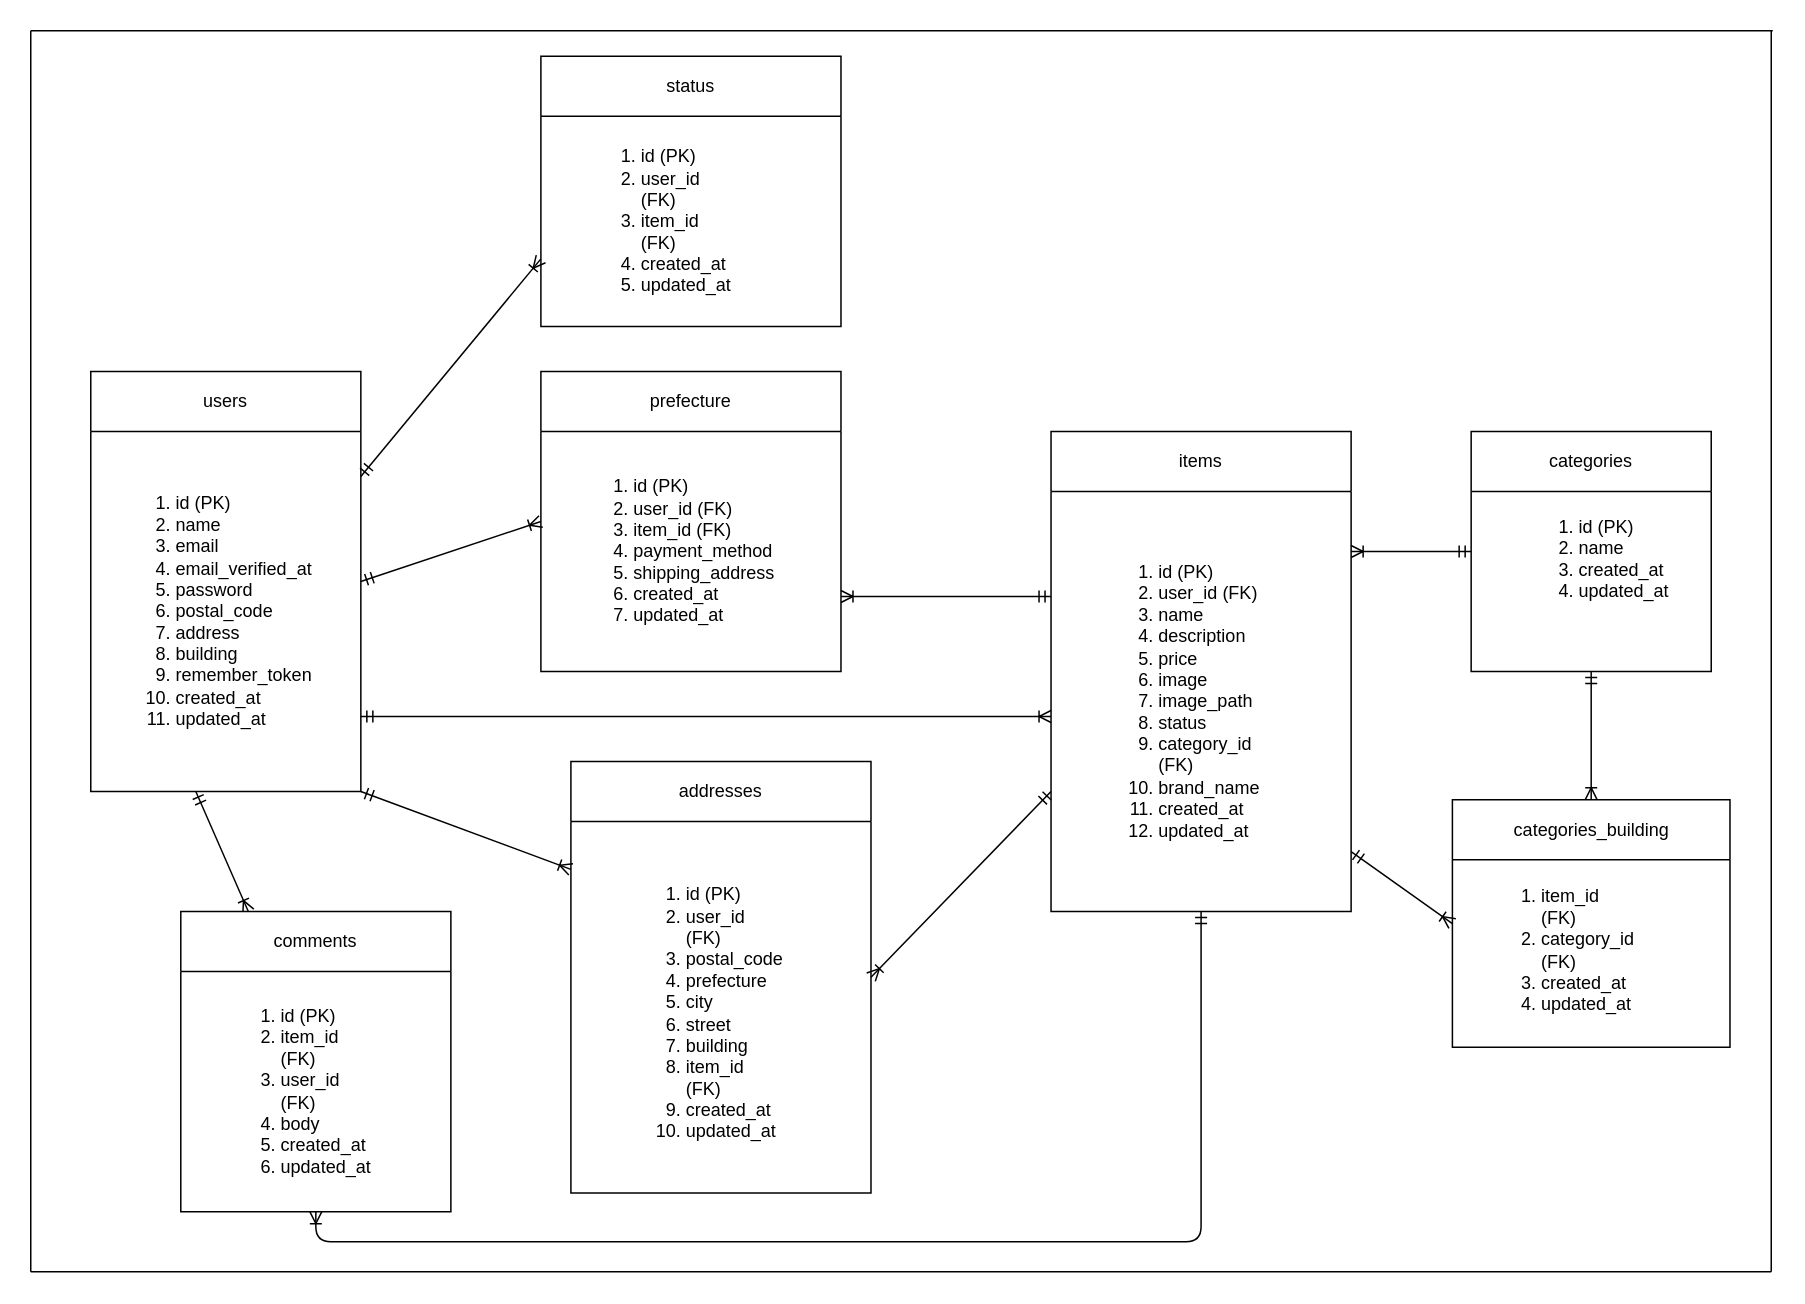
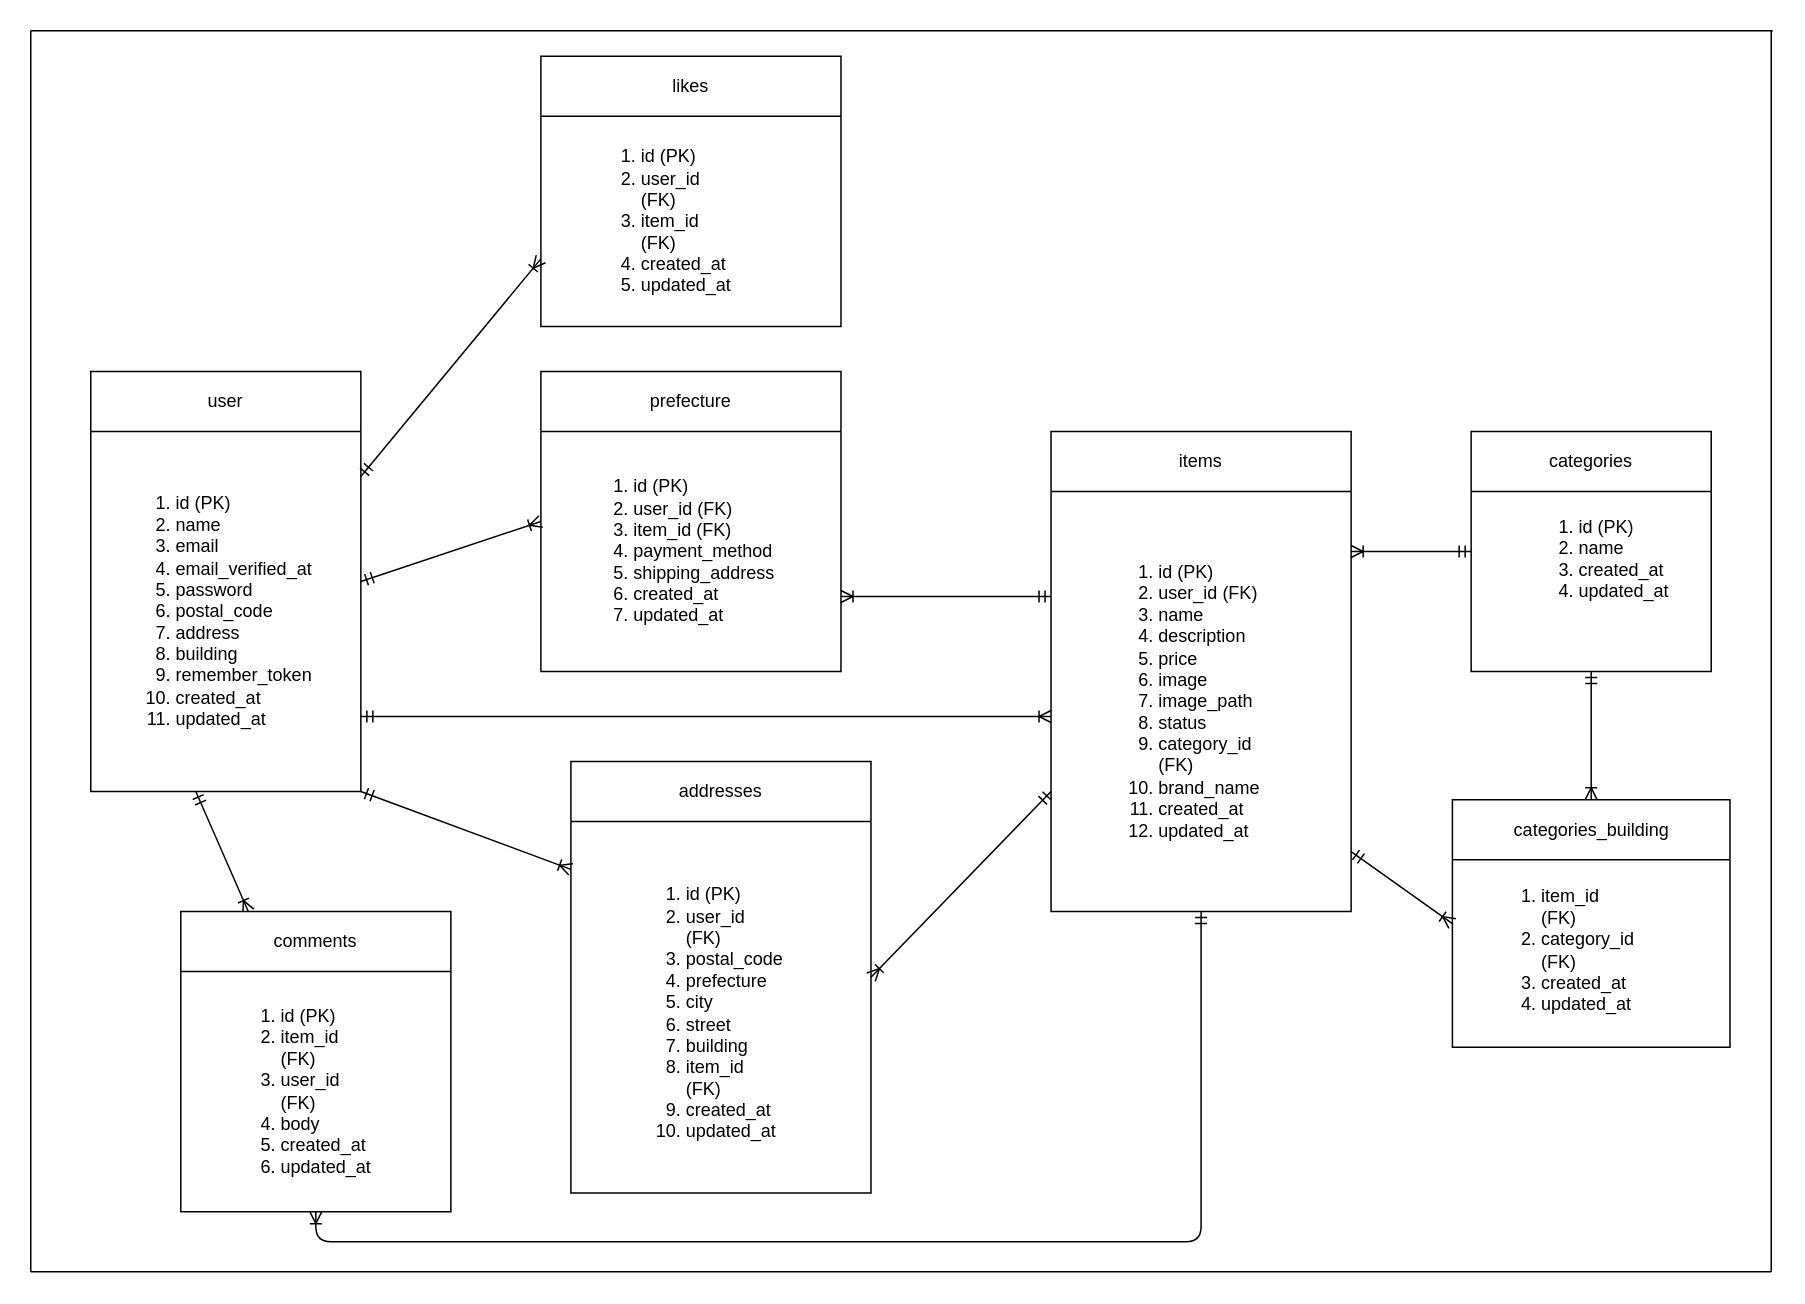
node "status": label "status" -> "likes"
node "users": label "users" -> "user"
